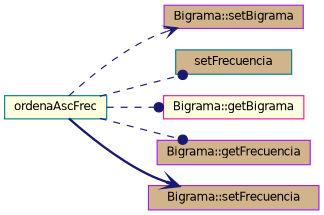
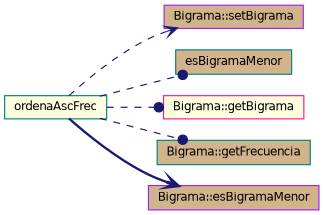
node "setFrecuencia": label "setFrecuencia" -> "esBigramaMenor"
node "Bigrama::getFrecuencia": color purple -> teal
node "Bigrama::setFrecuencia": label "Bigrama::setFrecuencia" -> "Bigrama::esBigramaMenor"
